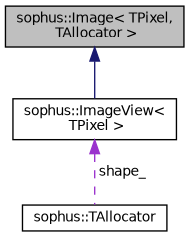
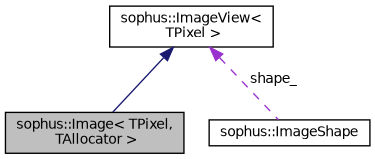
edge "sophus::ImageView< TPixel >" -> "sophus::Image< TPixel, TAllocator >": reversed
node "sophus::TAllocator": label "sophus::TAllocator" -> "sophus::ImageShape"
